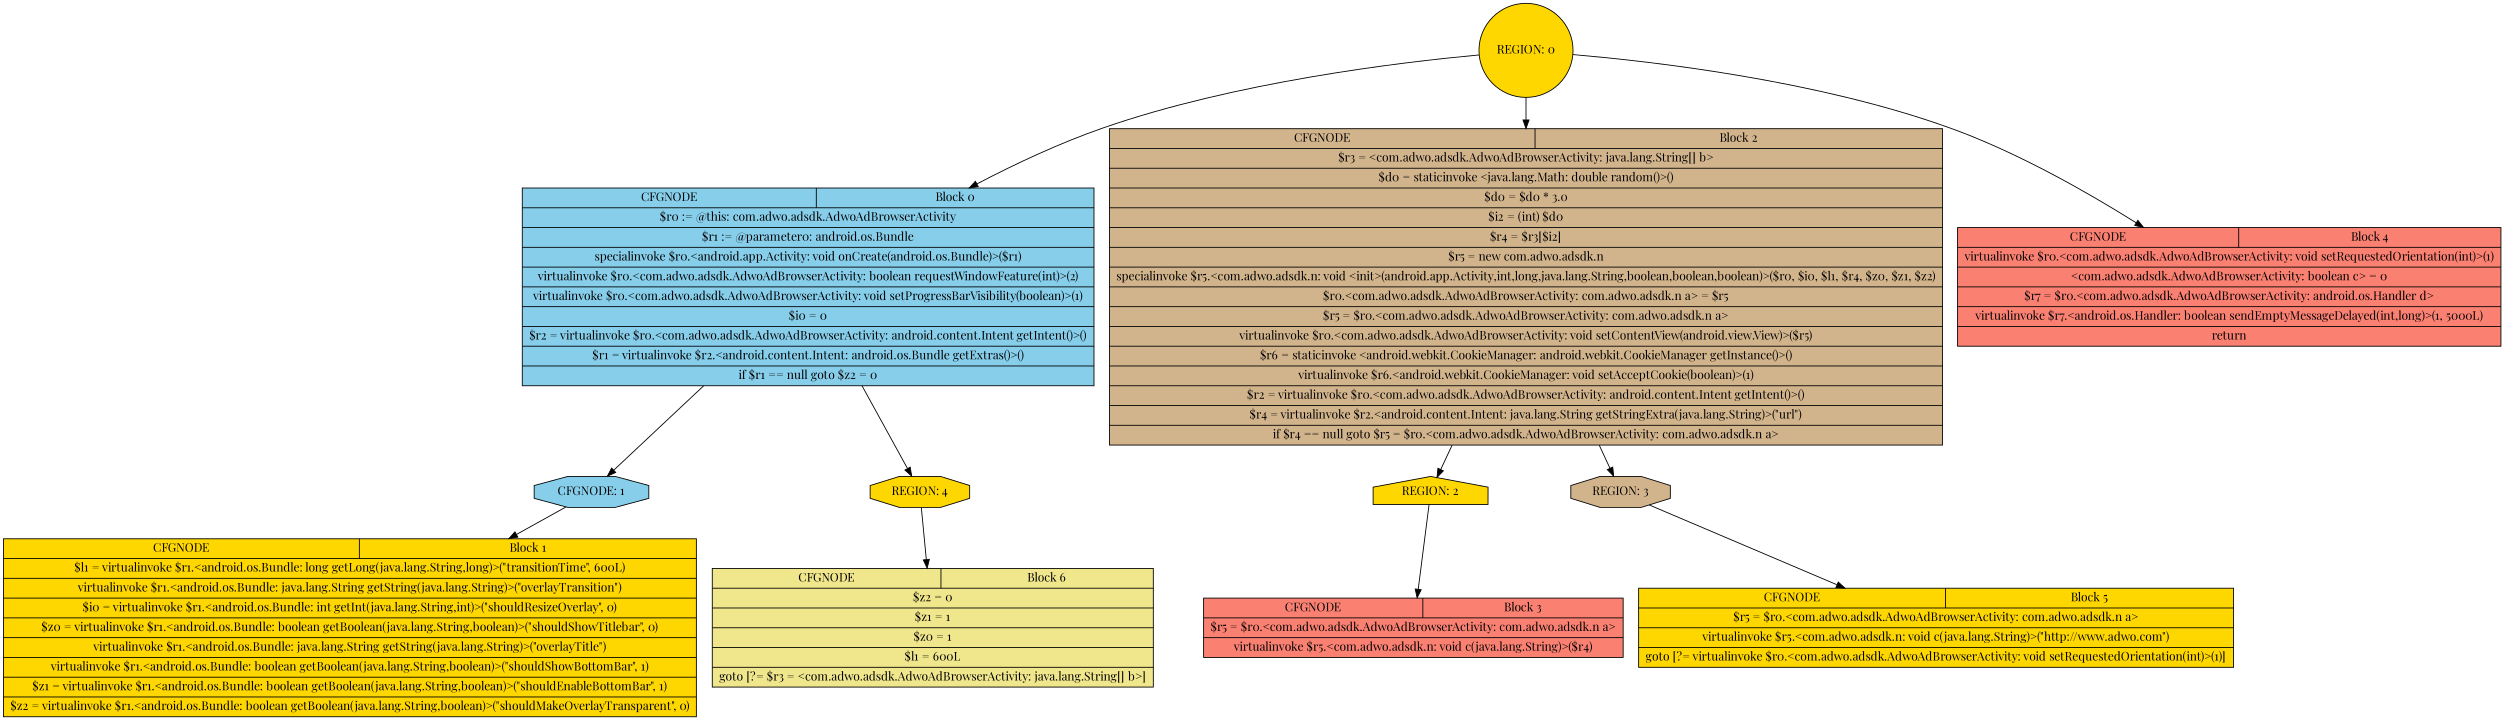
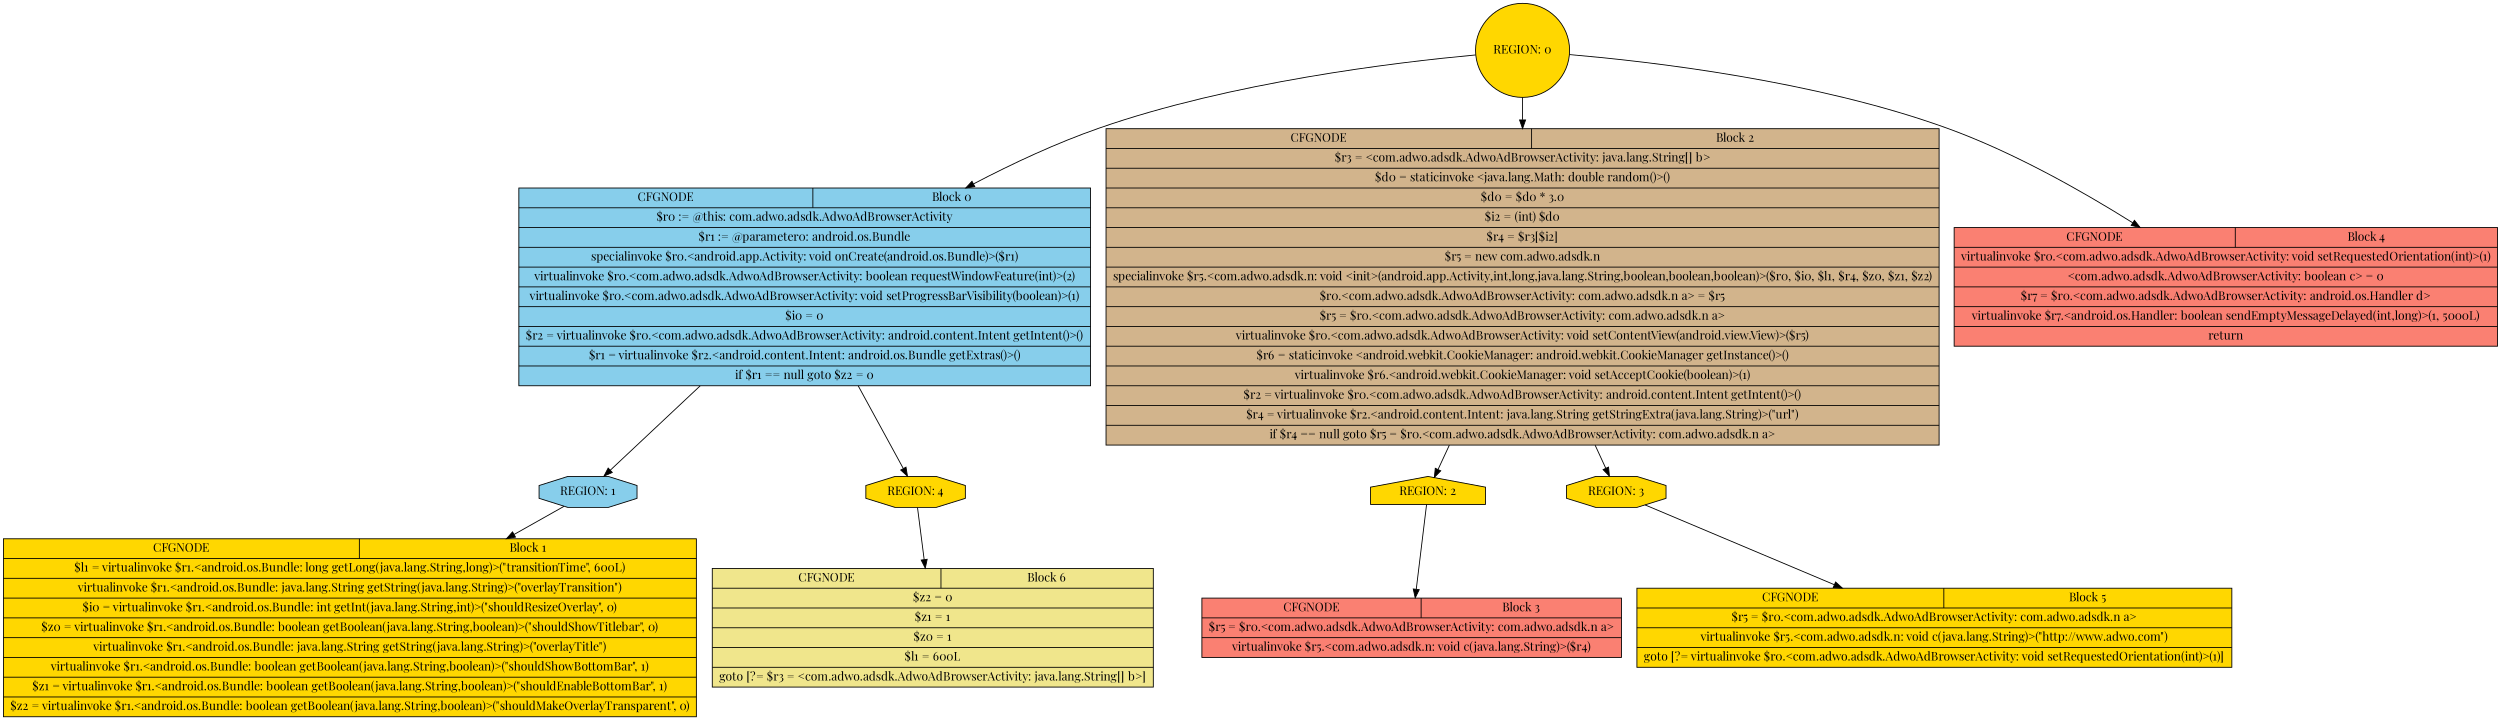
node "CFGNODE: 1": label "CFGNODE: 1" -> "REGION: 1"
node "REGION: 3": fillcolor tan -> gold
